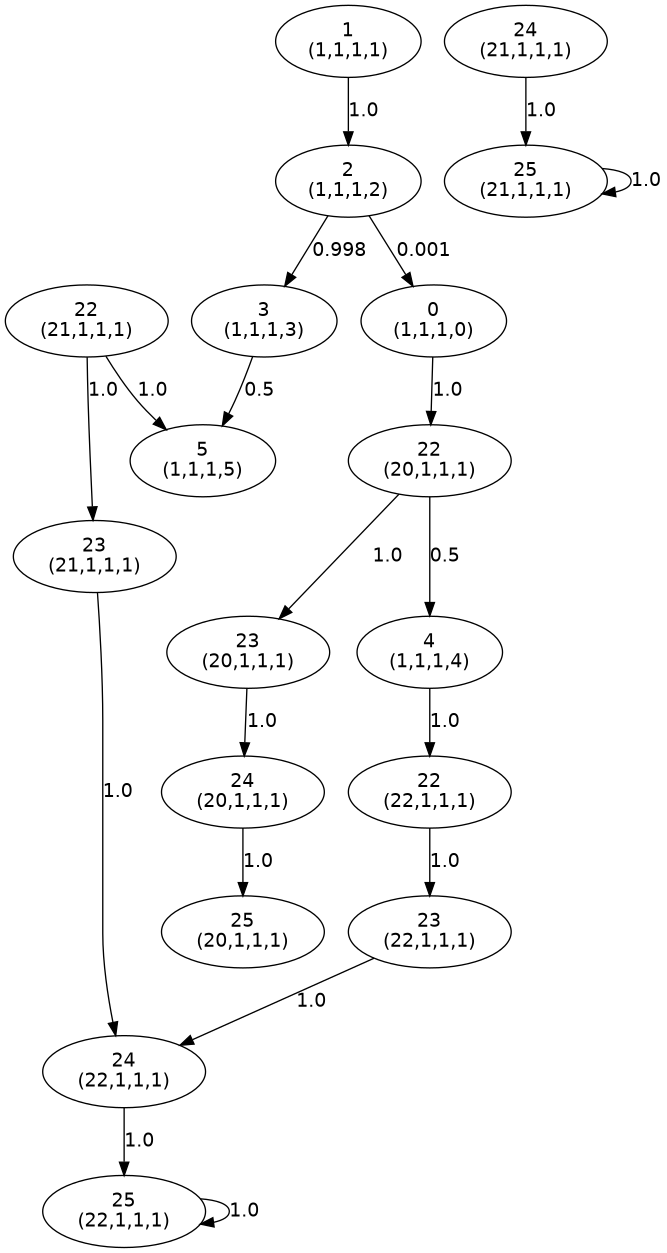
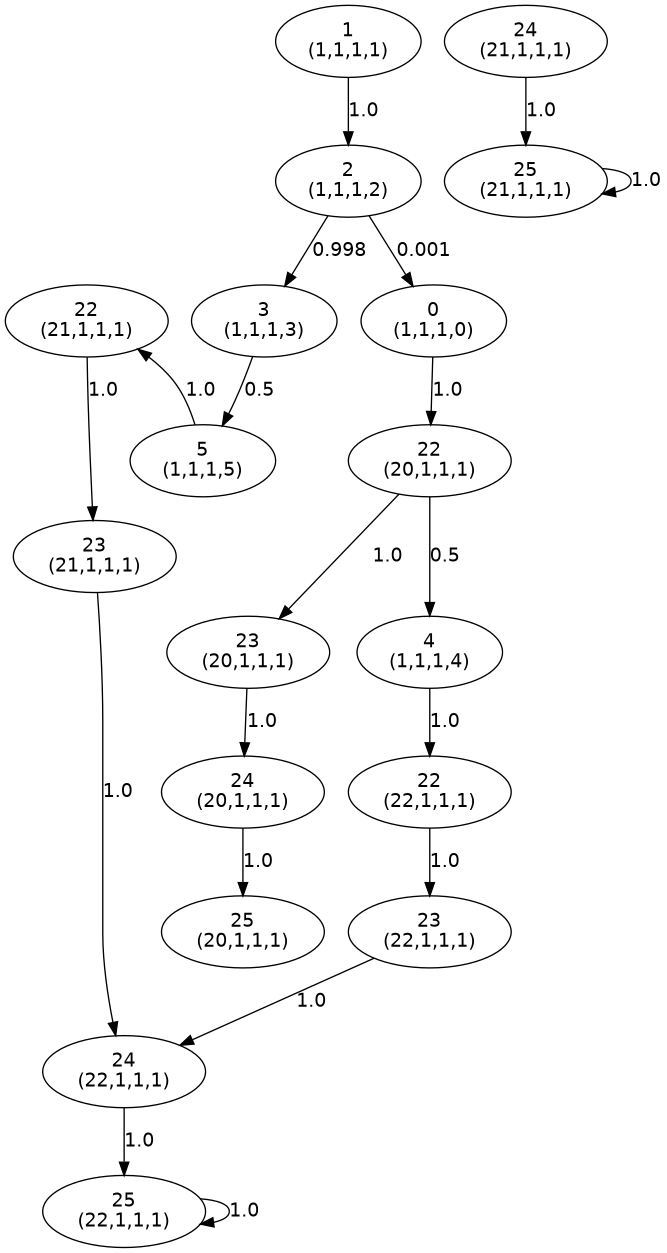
edge "22 (21,1,1,1)" -> "5 (1,1,1,5)": reversed
